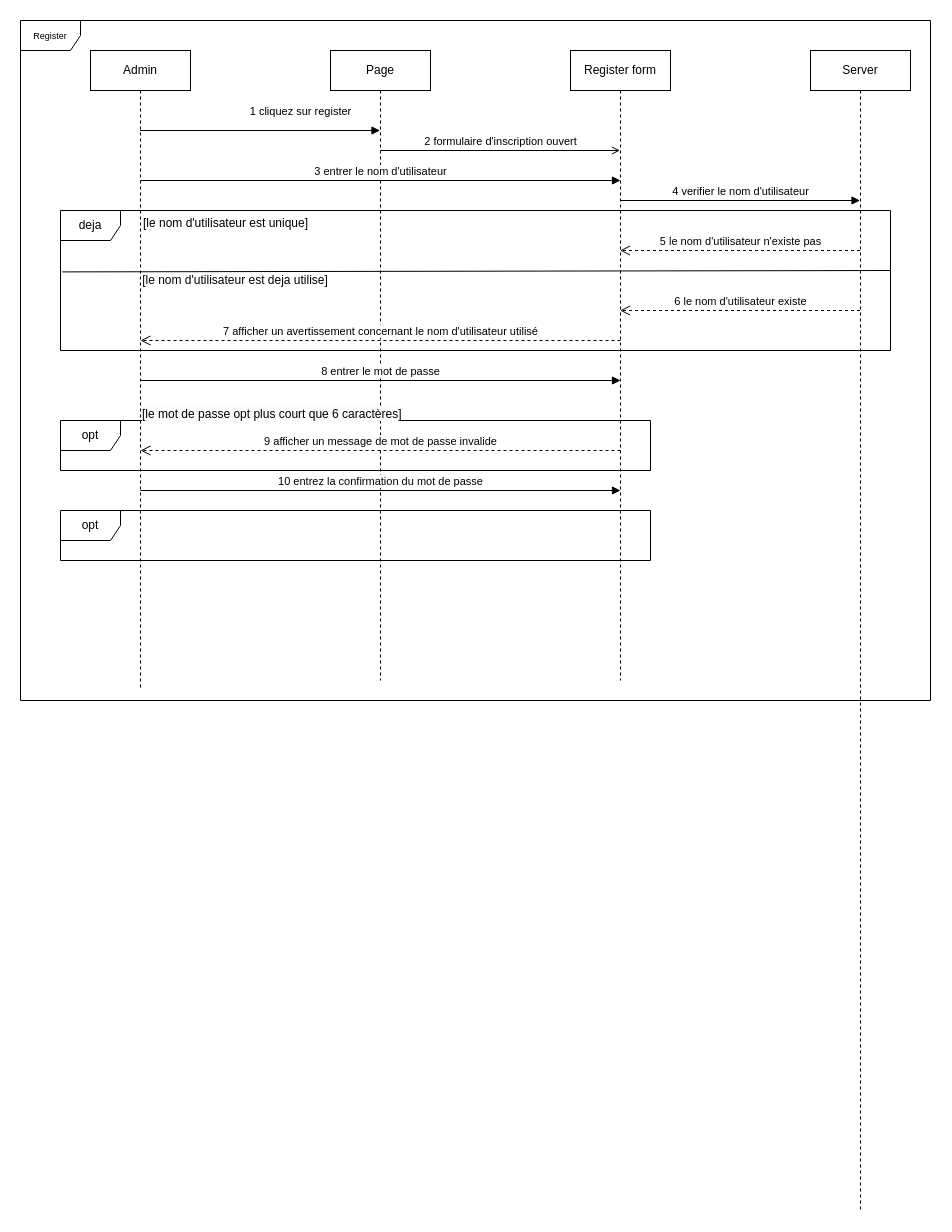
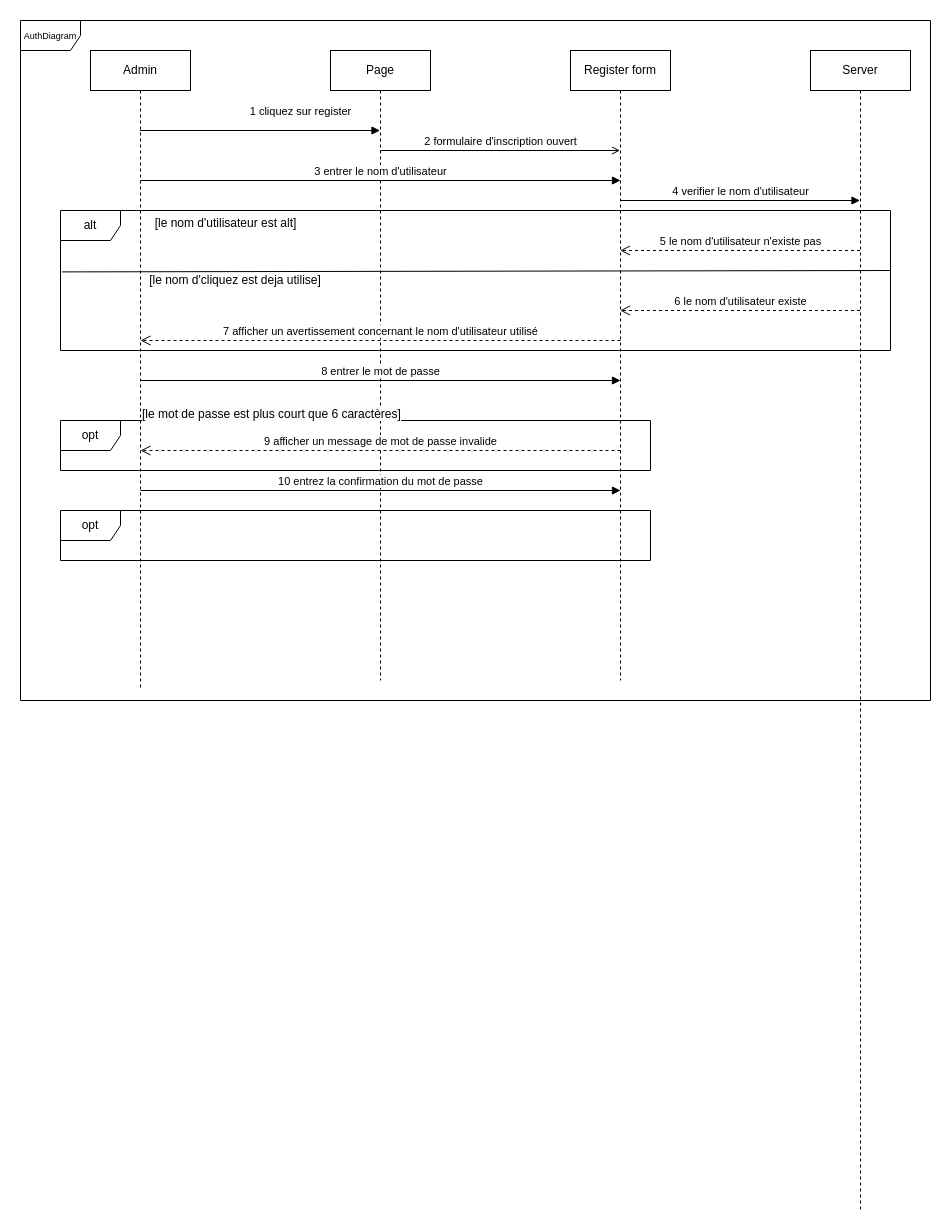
node "Register": label "Register" -> "AuthDiagram"
node "[le nom d'utilisateur est unique]": label "[le nom d'utilisateur est unique]" -> "[le nom d'utilisateur est alt]"
node "deja": label "deja" -> "alt"
node "[le nom d'utilisateur est deja utilise]": label "[le nom d'utilisateur est deja utilise]" -> "[le nom d'cliquez est deja utilise]"
node "[le mot de passe opt plus court que 6 caractères]": label "[le mot de passe opt plus court que 6 caractères]" -> "[le mot de passe est plus court que 6 caractères]"
